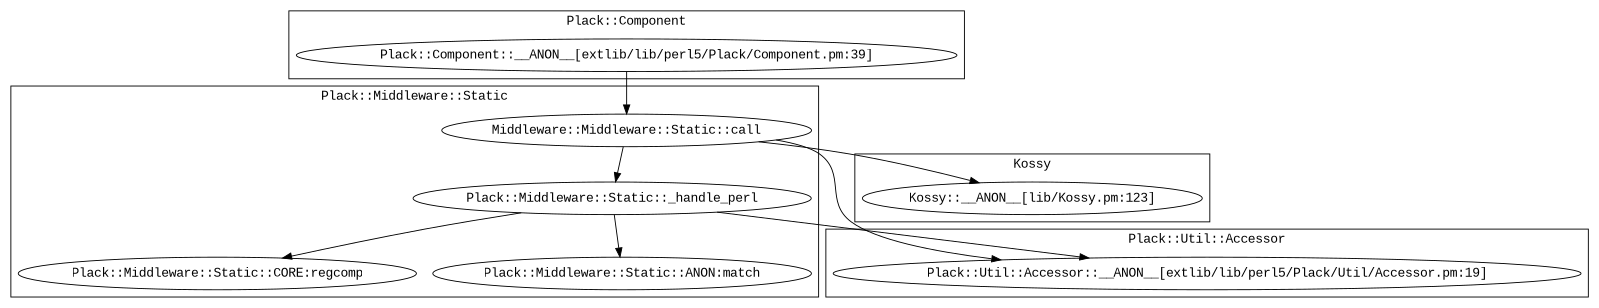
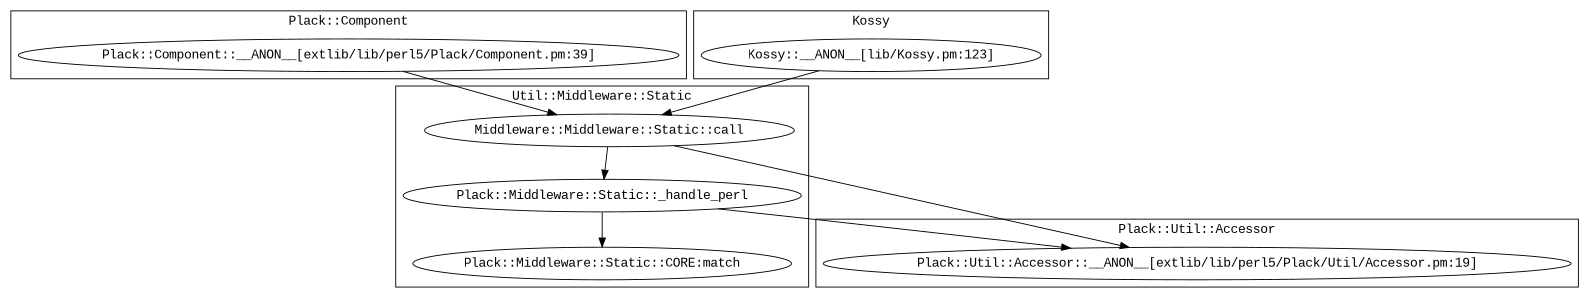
cluster "Plack::Middleware::Static": label "Plack::Middleware::Static" -> "Util::Middleware::Static"
edge "Middleware::Middleware::Static::call" -> "Kossy::__ANON__[lib/Kossy.pm:123]": reversed
node "Plack::Middleware::Static::CORE:regcomp": removed
node "Plack::Middleware::Static::ANON:match": label "Plack::Middleware::Static::ANON:match" -> "Plack::Middleware::Static::CORE:match"
